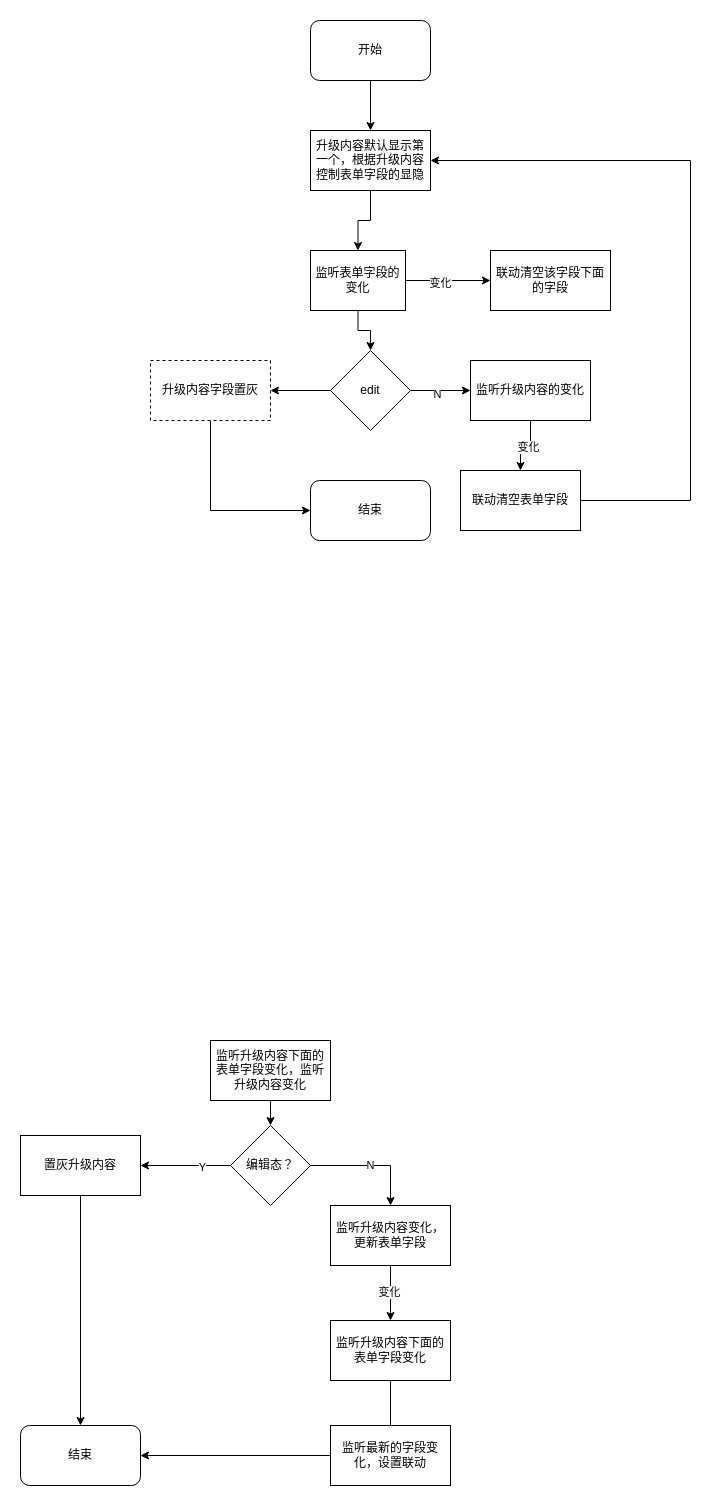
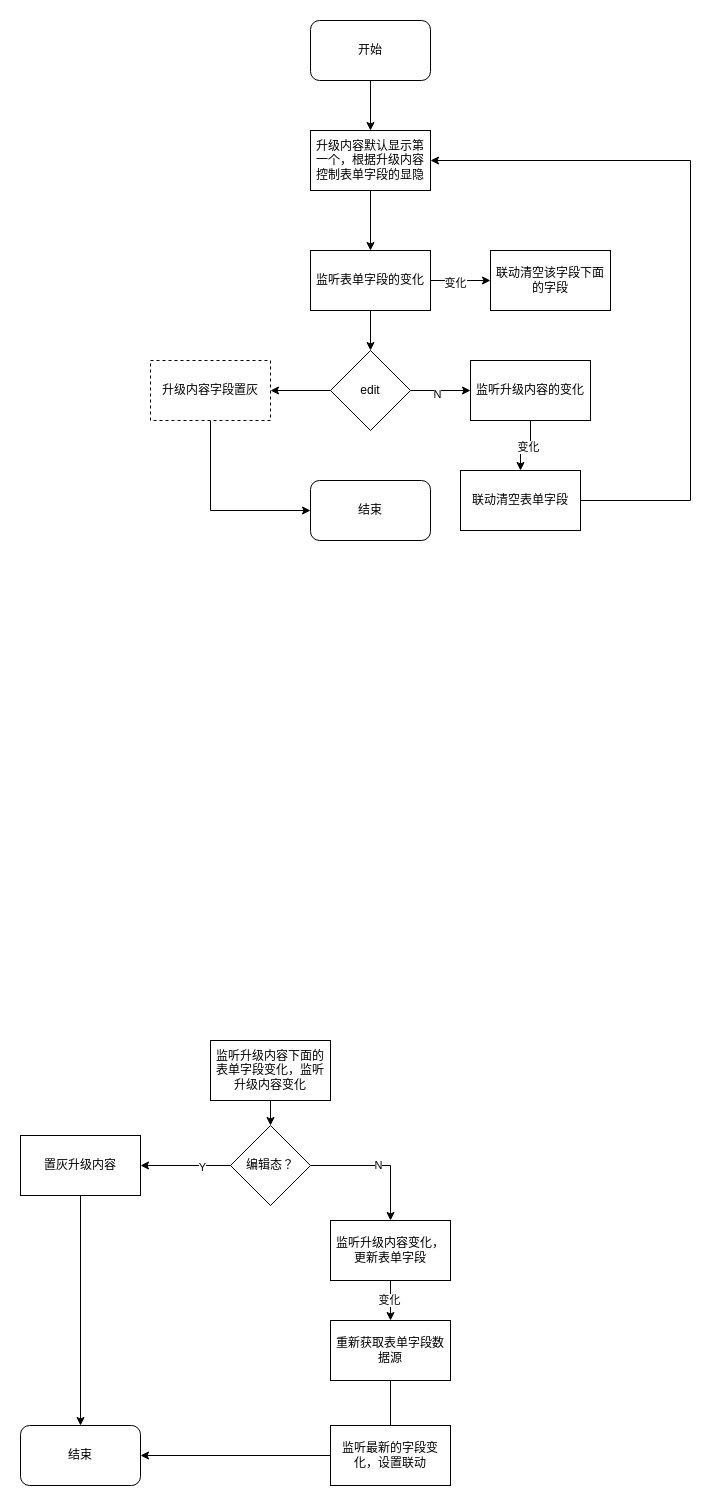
node "监听表单字段的变化": size 95x60 -> 120x60
node "监听升级内容变化，更新表单字段": moved (391, 1236) -> (391, 1251)
node "监听升级内容下面的表单字段变化": label "监听升级内容下面的表单字段变化" -> "重新获取表单字段数据源"
